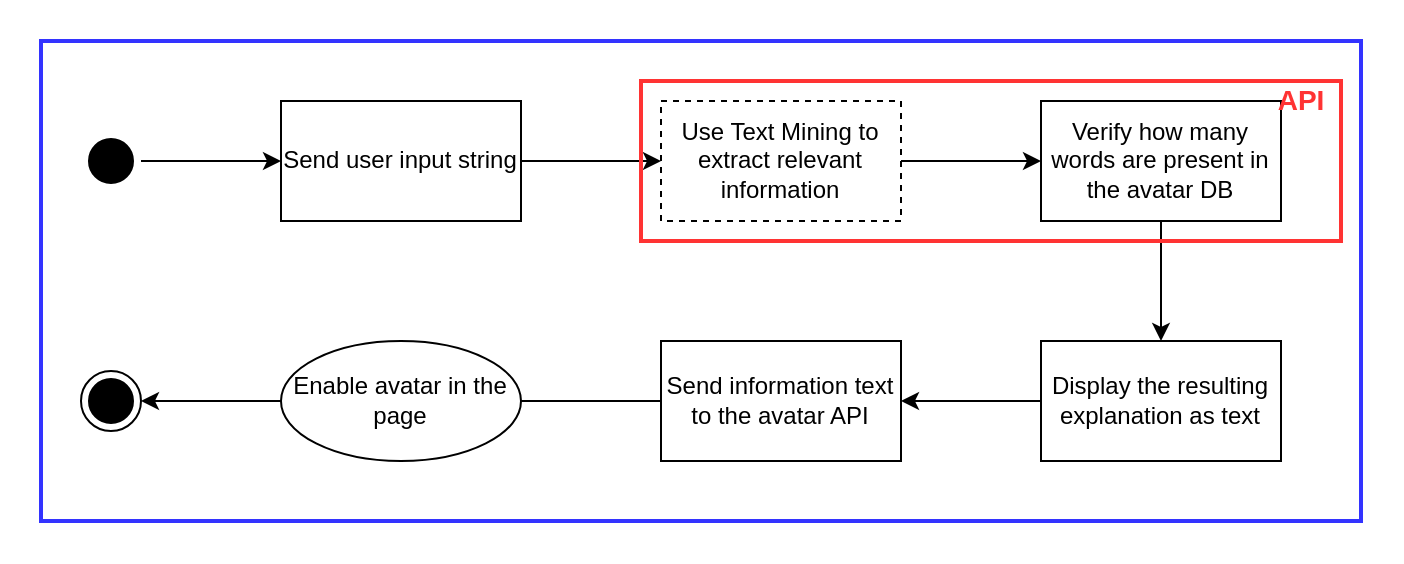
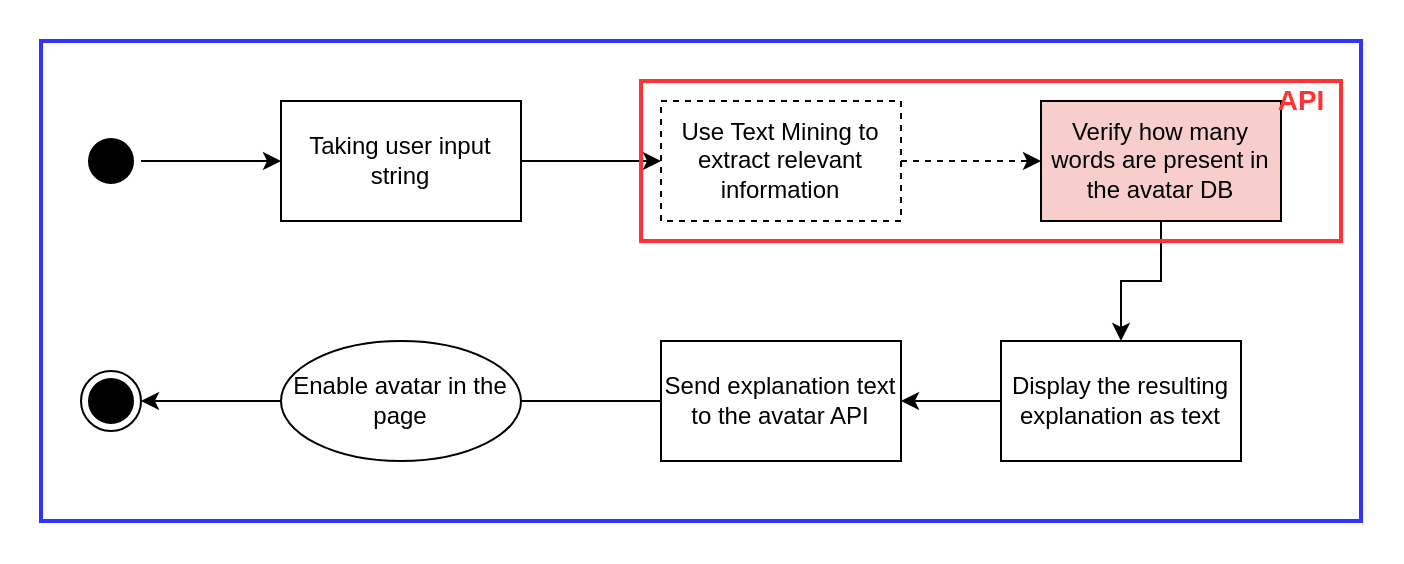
node "Send user input string": label "Send user input string" -> "Taking user input string"
edge "Use Text Mining to extract relevant information" -> "Verify how many words are present in the avatar DB": style solid -> dashed
node "Verify how many words are present in the avatar DB": fillcolor #ffffff -> #f8cecc
node "Send information text to the avatar API": label "Send information text to the avatar API" -> "Send explanation text to the avatar API"
node "Display the resulting explanation as text": moved (1161, 401) -> (1121, 401)
